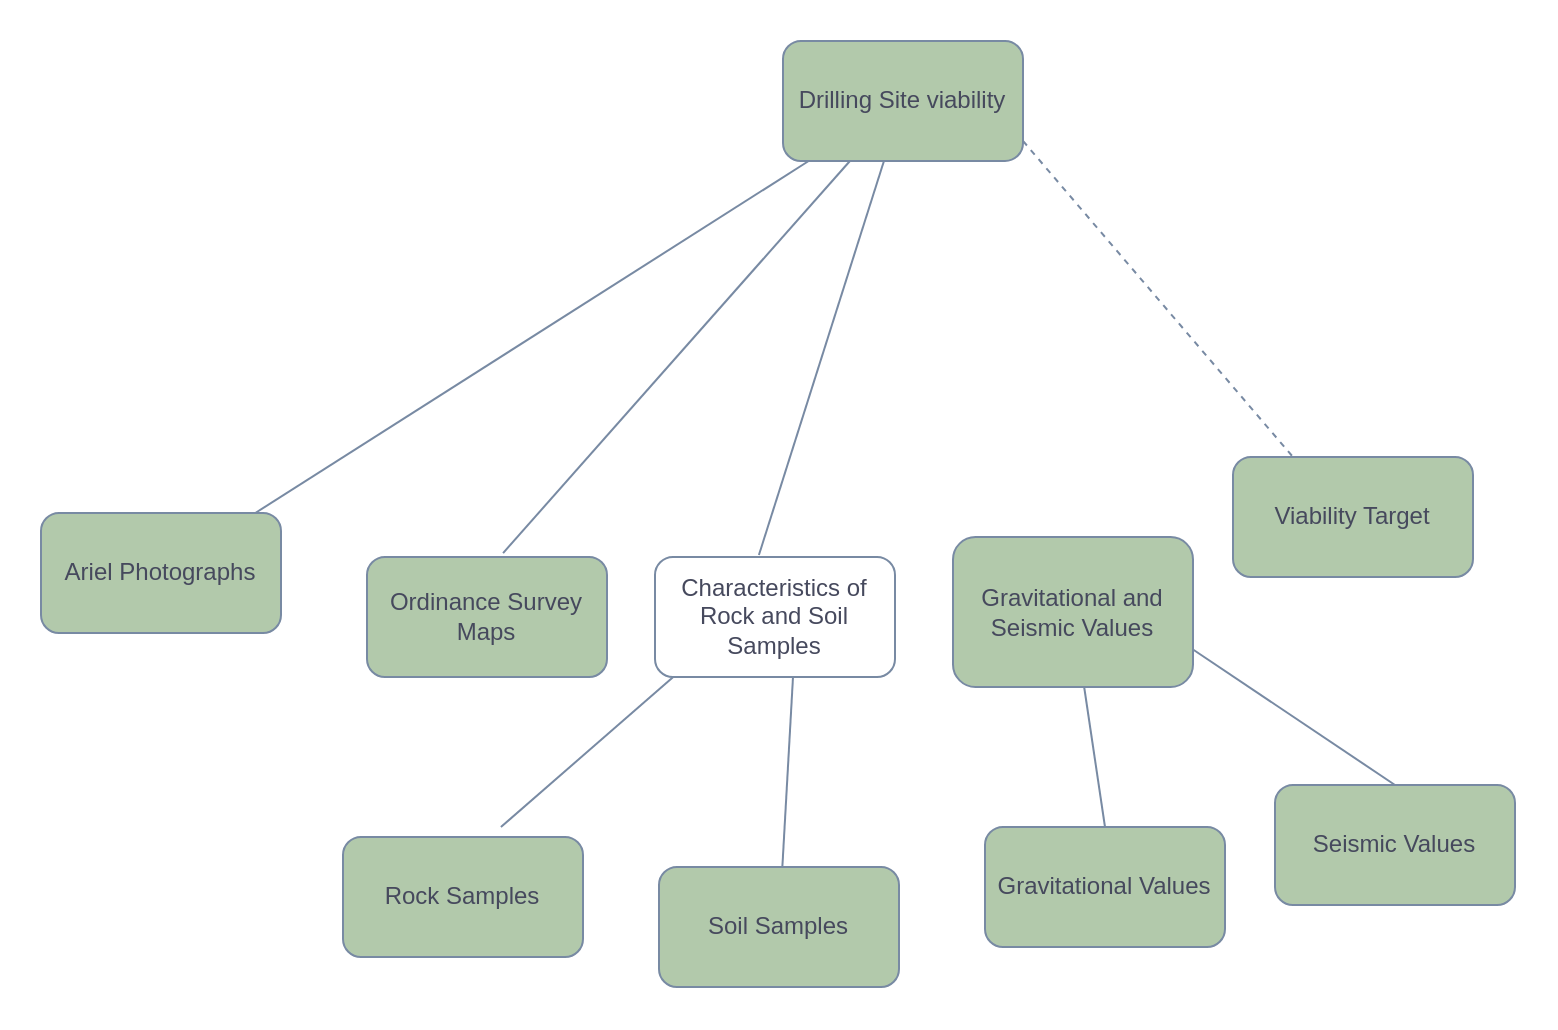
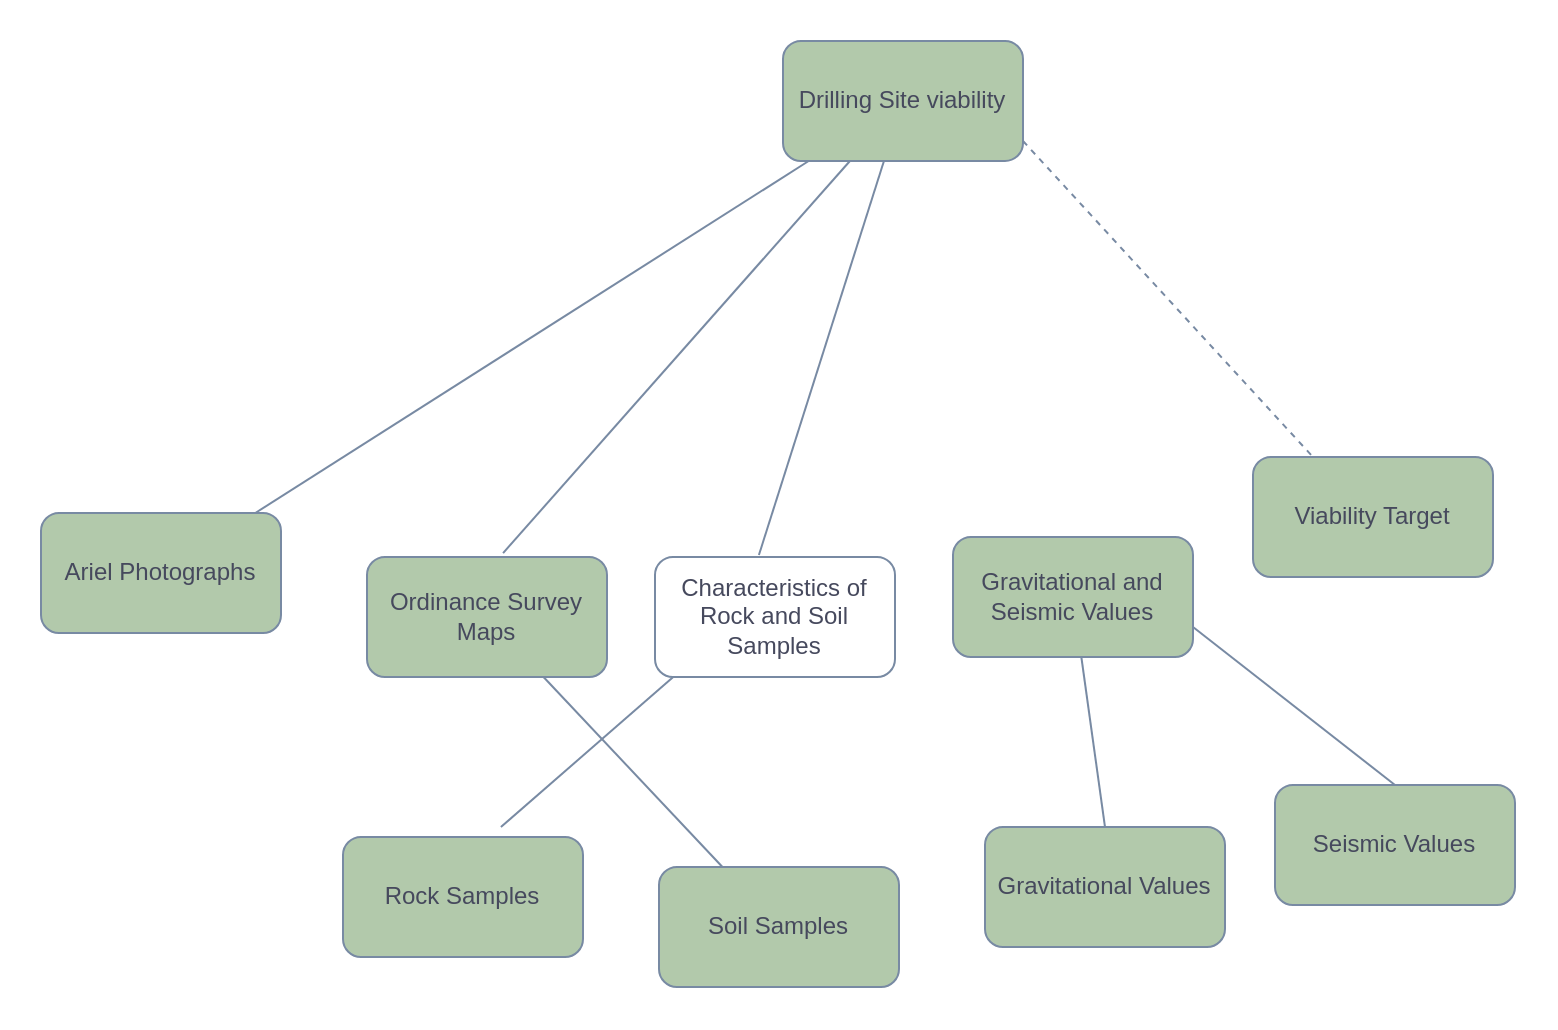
node "Viability Target": moved (1353, 517) -> (1373, 517)
node "Gravitational and Seismic Values": size 240x150 -> 240x120
edge "Characteristics of Rock and Soil Samples" -- "Soil Samples": now "Ordinance Survey Maps" -- "Soil Samples"
